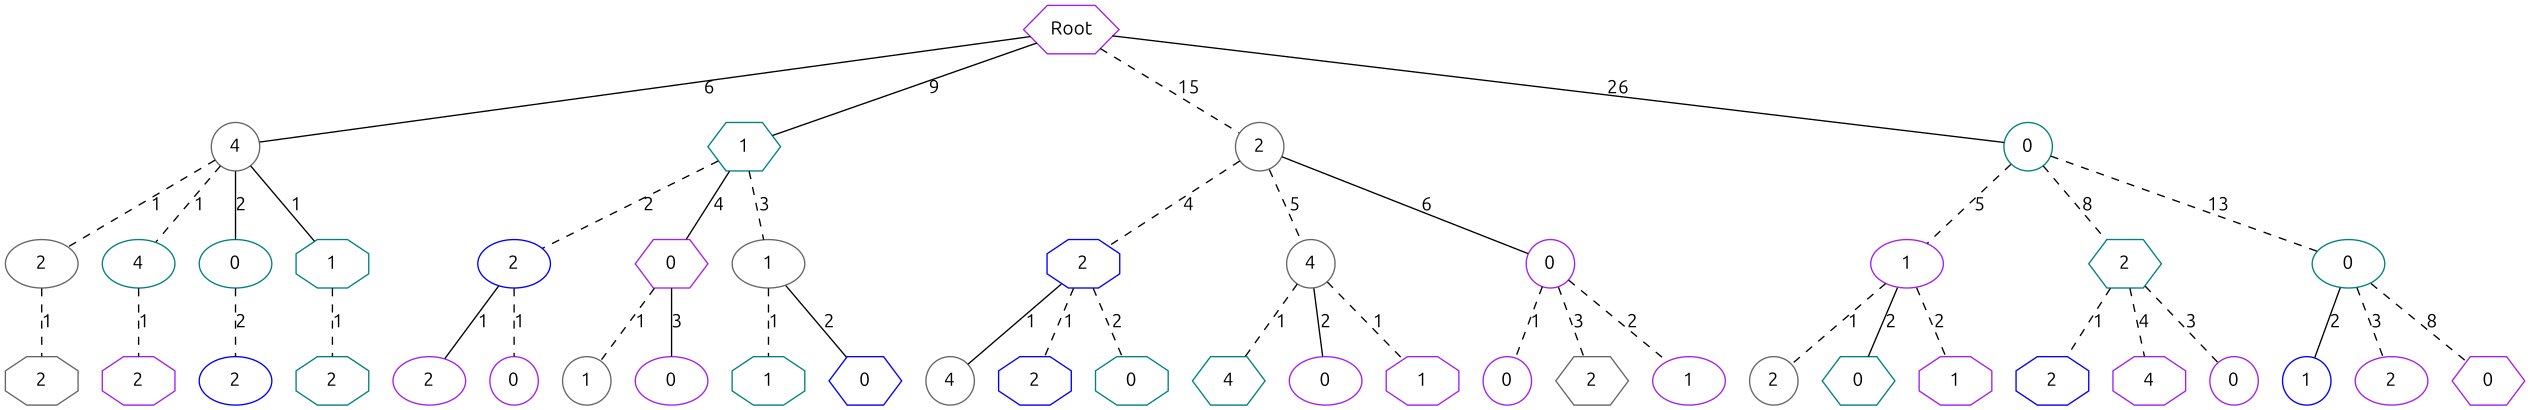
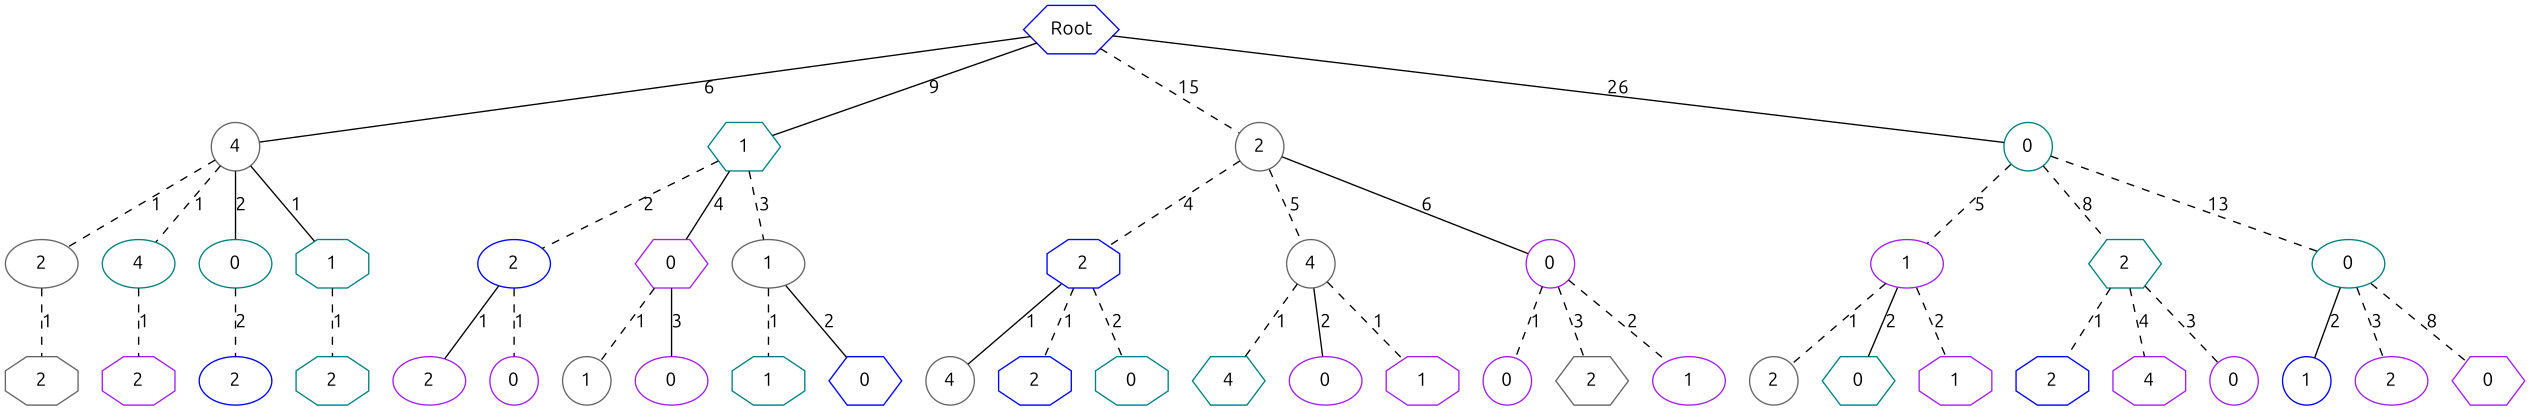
node "Root": color purple -> blue
